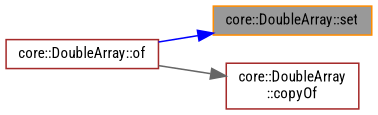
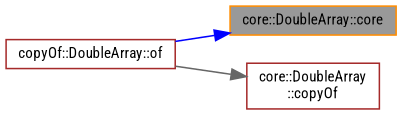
node "core::DoubleArray::set": label "core::DoubleArray::set" -> "core::DoubleArray::core"
node "core::DoubleArray::of": label "core::DoubleArray::of" -> "copyOf::DoubleArray::of"
